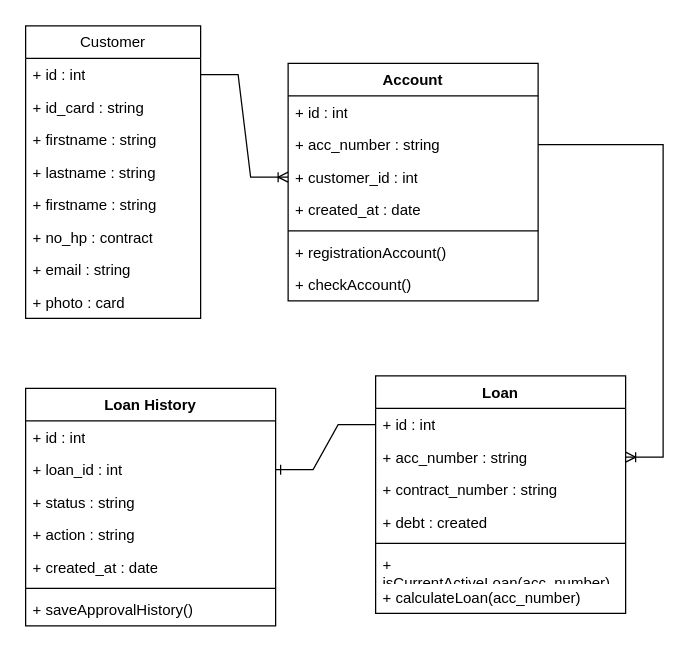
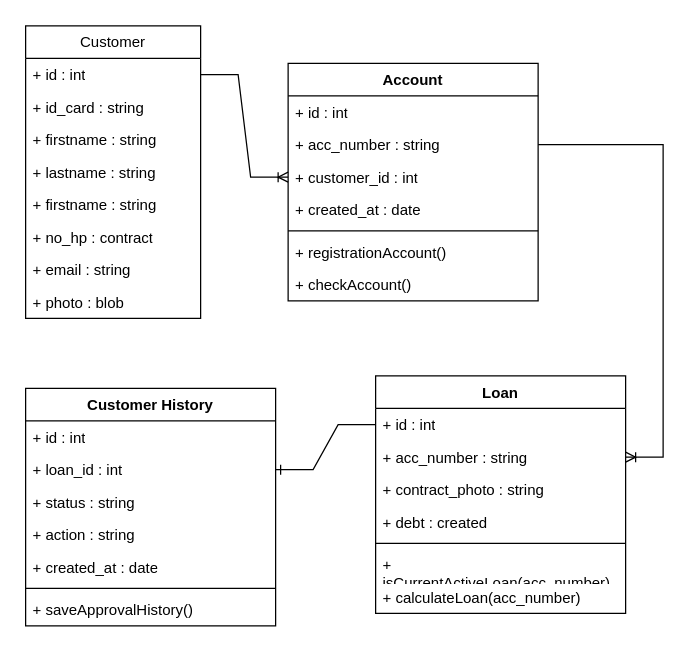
node "+ photo : card": label "+ photo : card" -> "+ photo : blob"
node "Loan History": label "Loan History" -> "Customer History"
node "+ contract_number : string": label "+ contract_number : string" -> "+ contract_photo : string"
